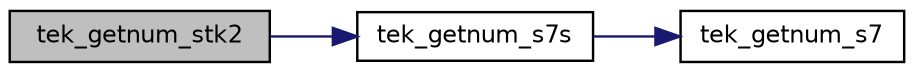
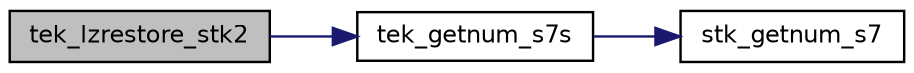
node "tek_getnum_stk2": label "tek_getnum_stk2" -> "tek_lzrestore_stk2"
node "tek_getnum_s7": label "tek_getnum_s7" -> "stk_getnum_s7"
